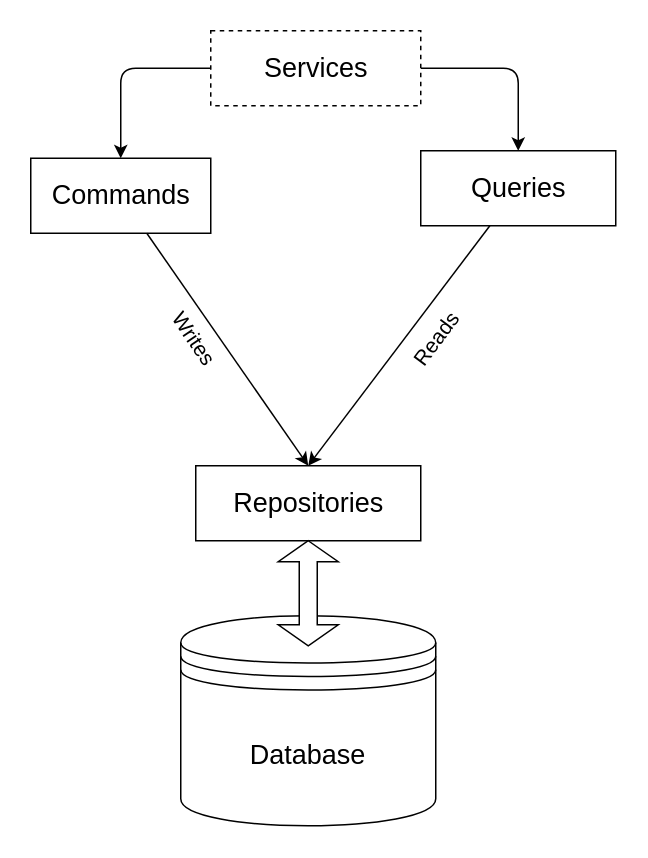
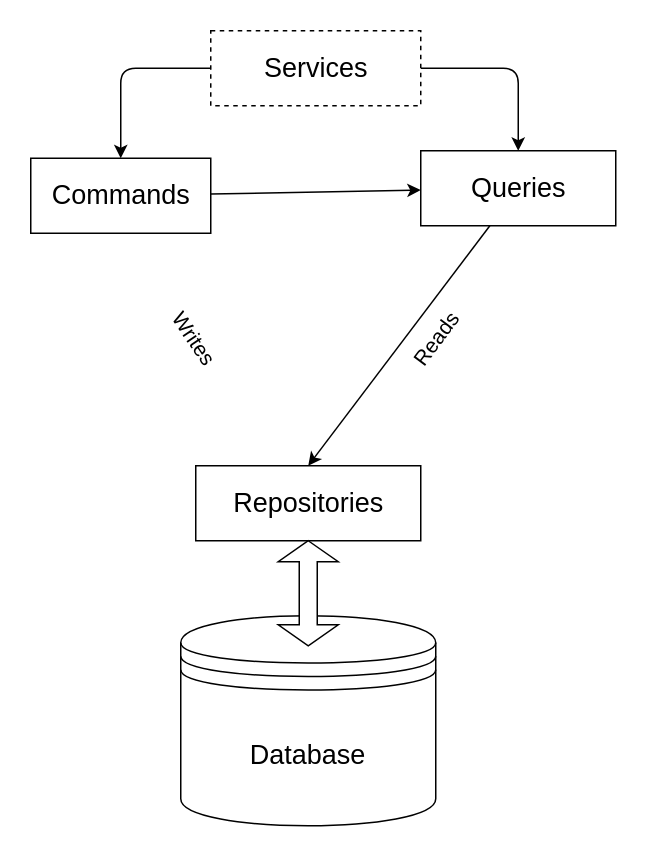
edge "Commands" -> "Repositories": now "Commands" -> "Queries"
